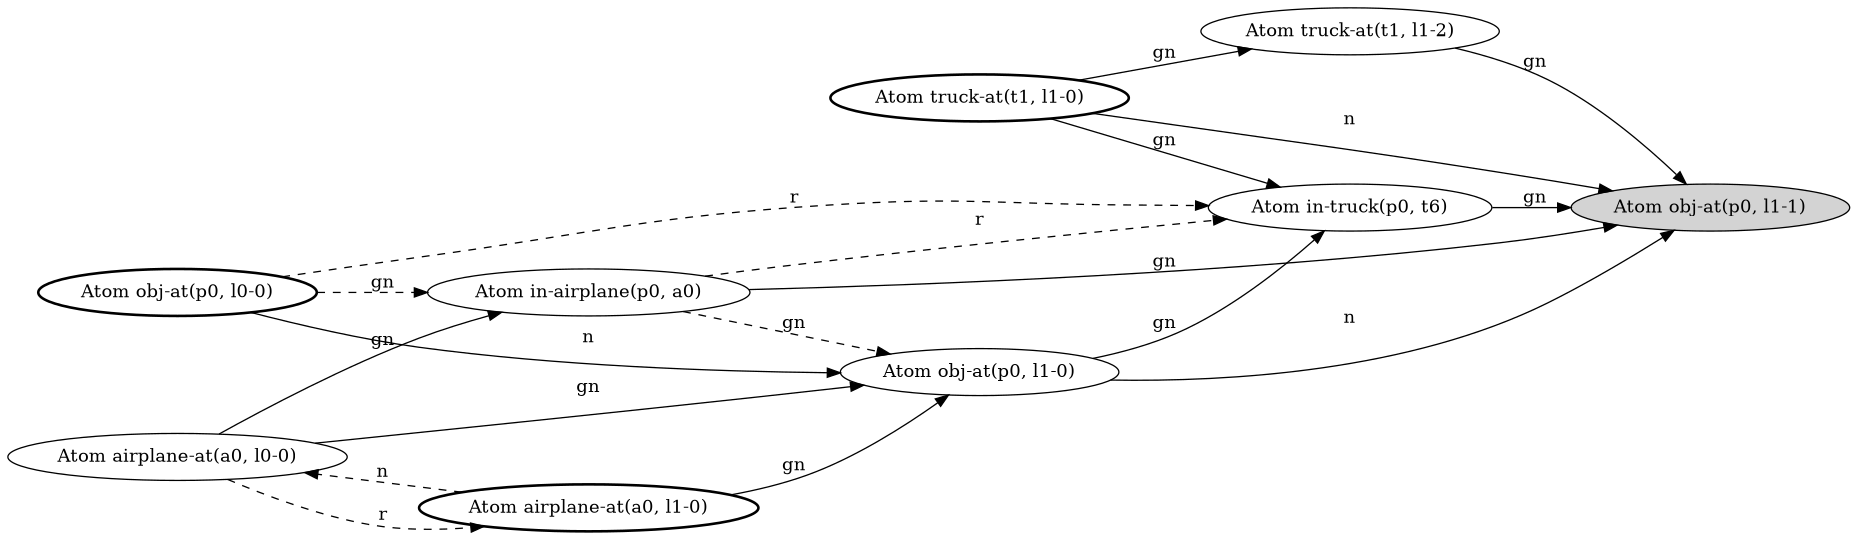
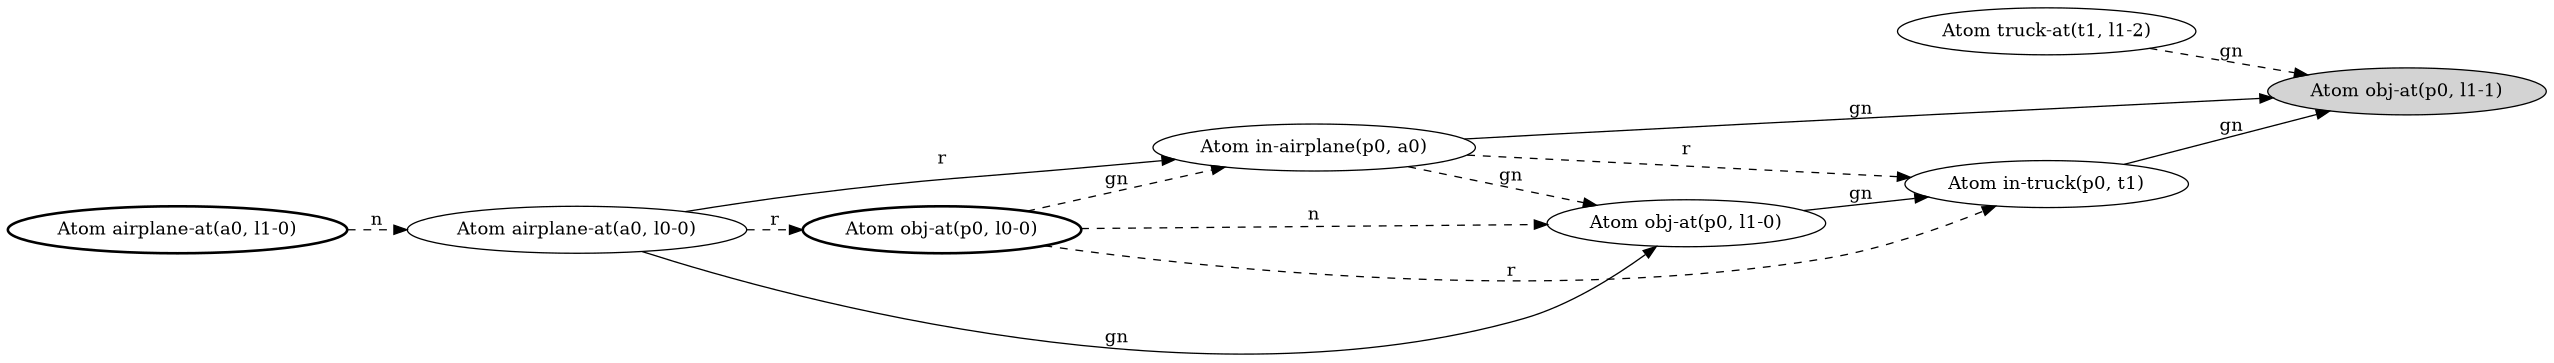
edge "Atom truck-at(t1, l1-2)" -> "Atom obj-at(p0, l1-1)": style solid -> dashed
node "Atom truck-at(t1, l1-0)": removed
node "Atom in-truck(p0, t6)": label "Atom in-truck(p0, t6)" -> "Atom in-truck(p0, t1)"
edge "Atom airplane-at(a0, l0-0)" -> "Atom in-airplane(p0, a0)": label "gn" -> "r"
edge "Atom obj-at(p0, l1-0)" -> "Atom obj-at(p0, l1-1)": removed, label "n"
edge "Atom obj-at(p0, l0-0)" -> "Atom obj-at(p0, l1-0)": style solid -> dashed
edge "Atom airplane-at(a0, l1-0)" -> "Atom obj-at(p0, l1-0)": removed, label "gn"
edge "Atom airplane-at(a0, l0-0)" -> "Atom airplane-at(a0, l1-0)": now "Atom airplane-at(a0, l0-0)" -> "Atom obj-at(p0, l0-0)"
